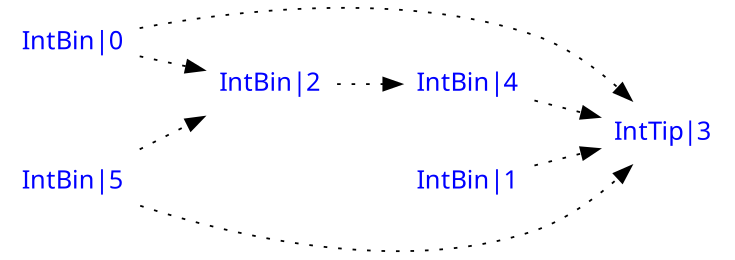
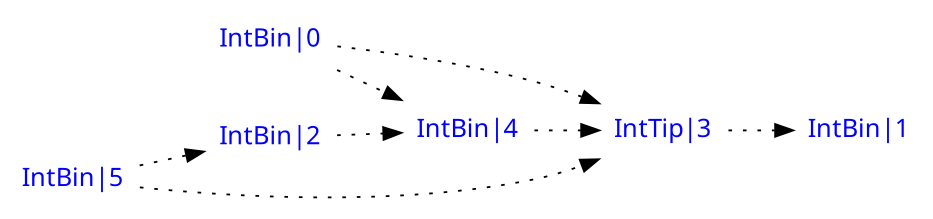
edge "IntBin|0" -> "IntBin|2": now "IntBin|0" -> "IntBin|4"
edge "IntBin|1" -> "IntTip|3": reversed
